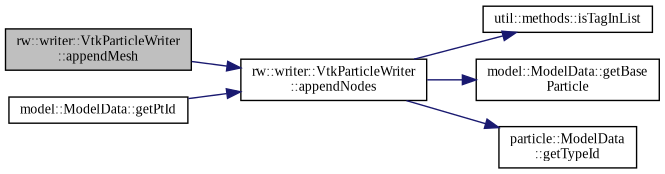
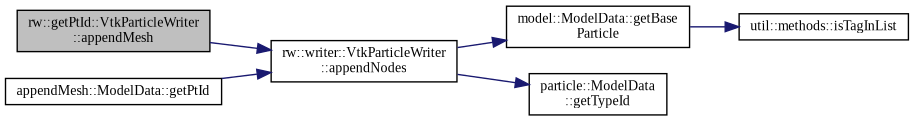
edge "rw::writer::VtkParticleWriter ::appendNodes" -> "util::methods::isTagInList": now "model::ModelData::getBase Particle" -> "util::methods::isTagInList"
node "rw::writer::VtkParticleWriter ::appendMesh": label "rw::writer::VtkParticleWriter ::appendMesh" -> "rw::getPtId::VtkParticleWriter ::appendMesh"
node "model::ModelData::getPtId": label "model::ModelData::getPtId" -> "appendMesh::ModelData::getPtId"
